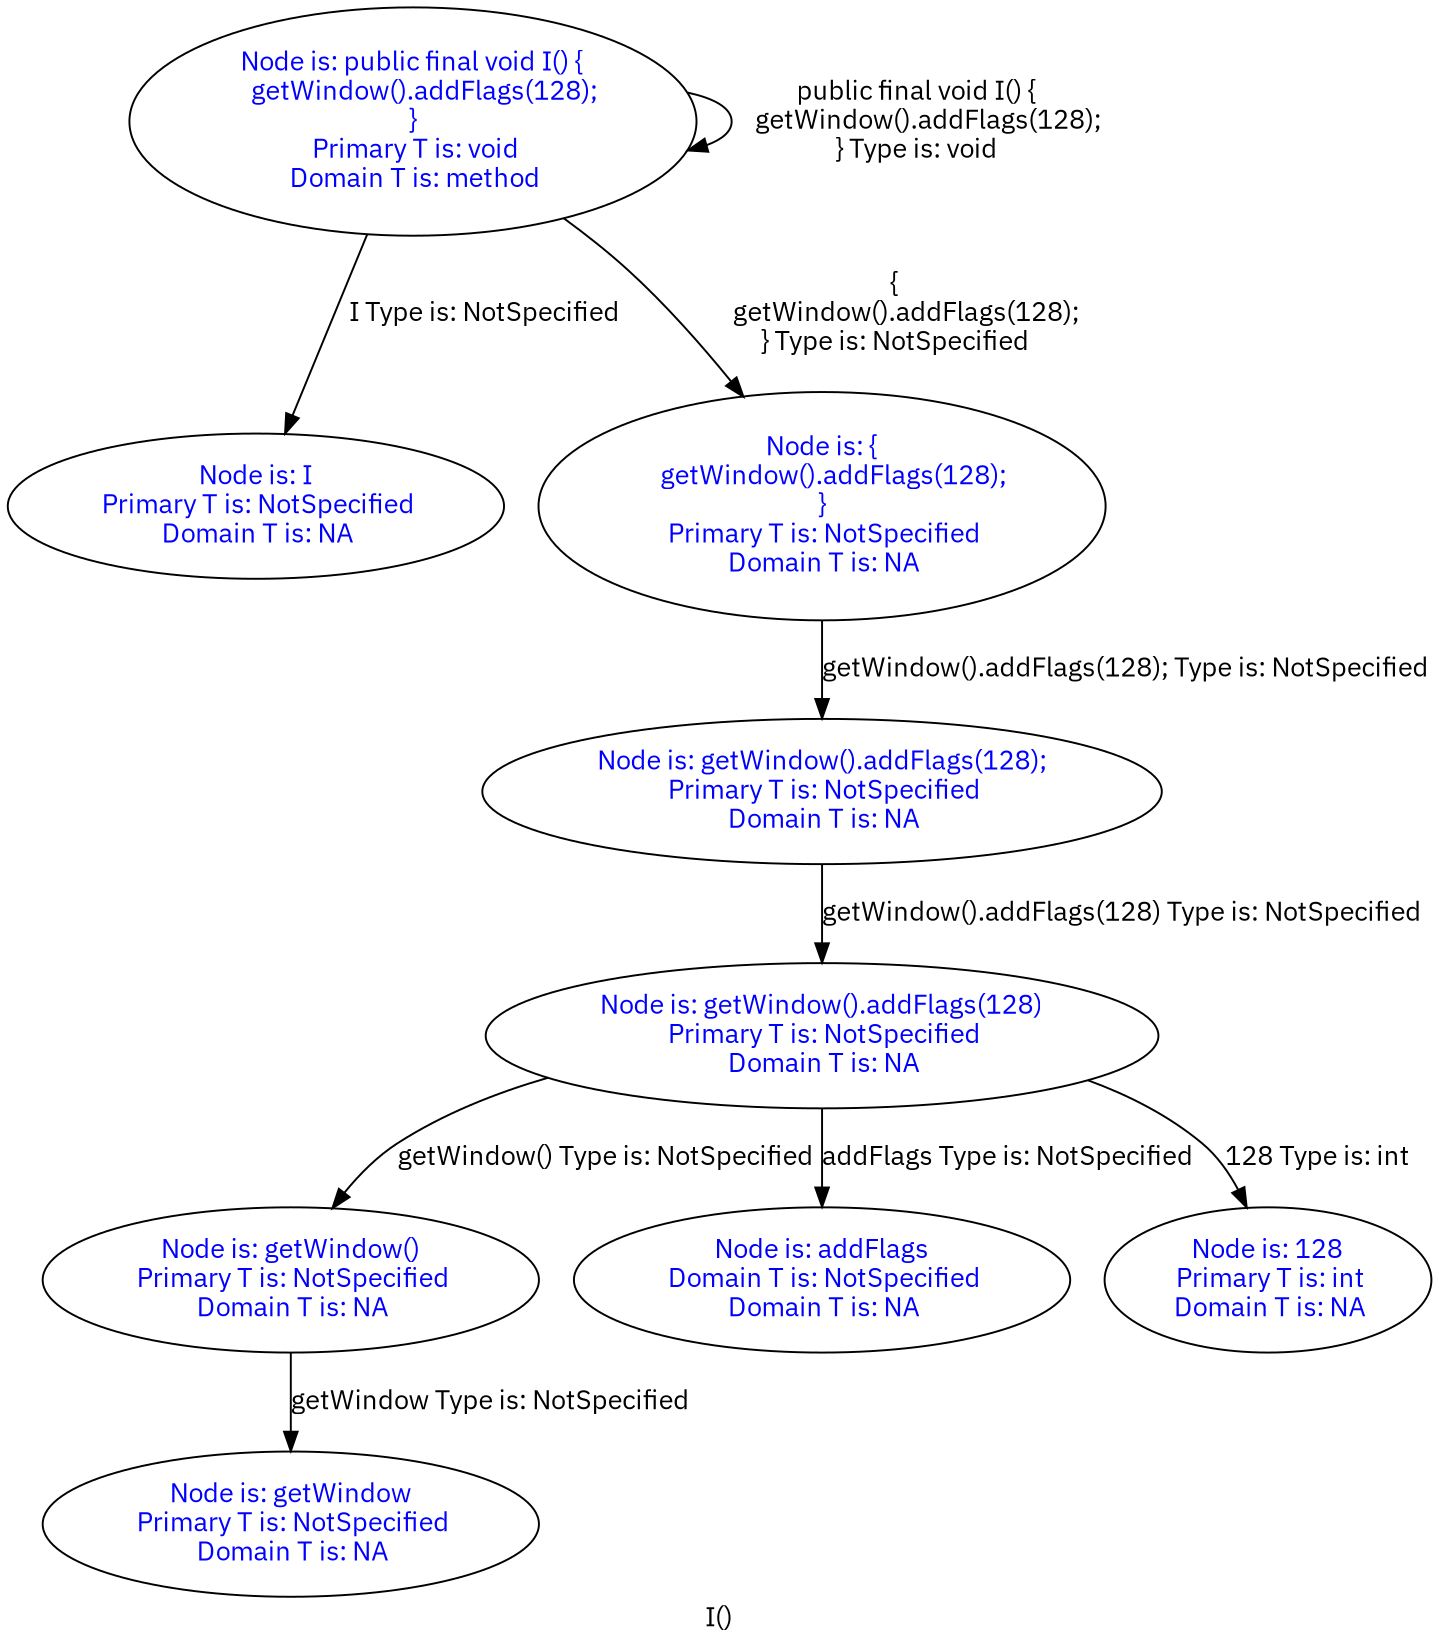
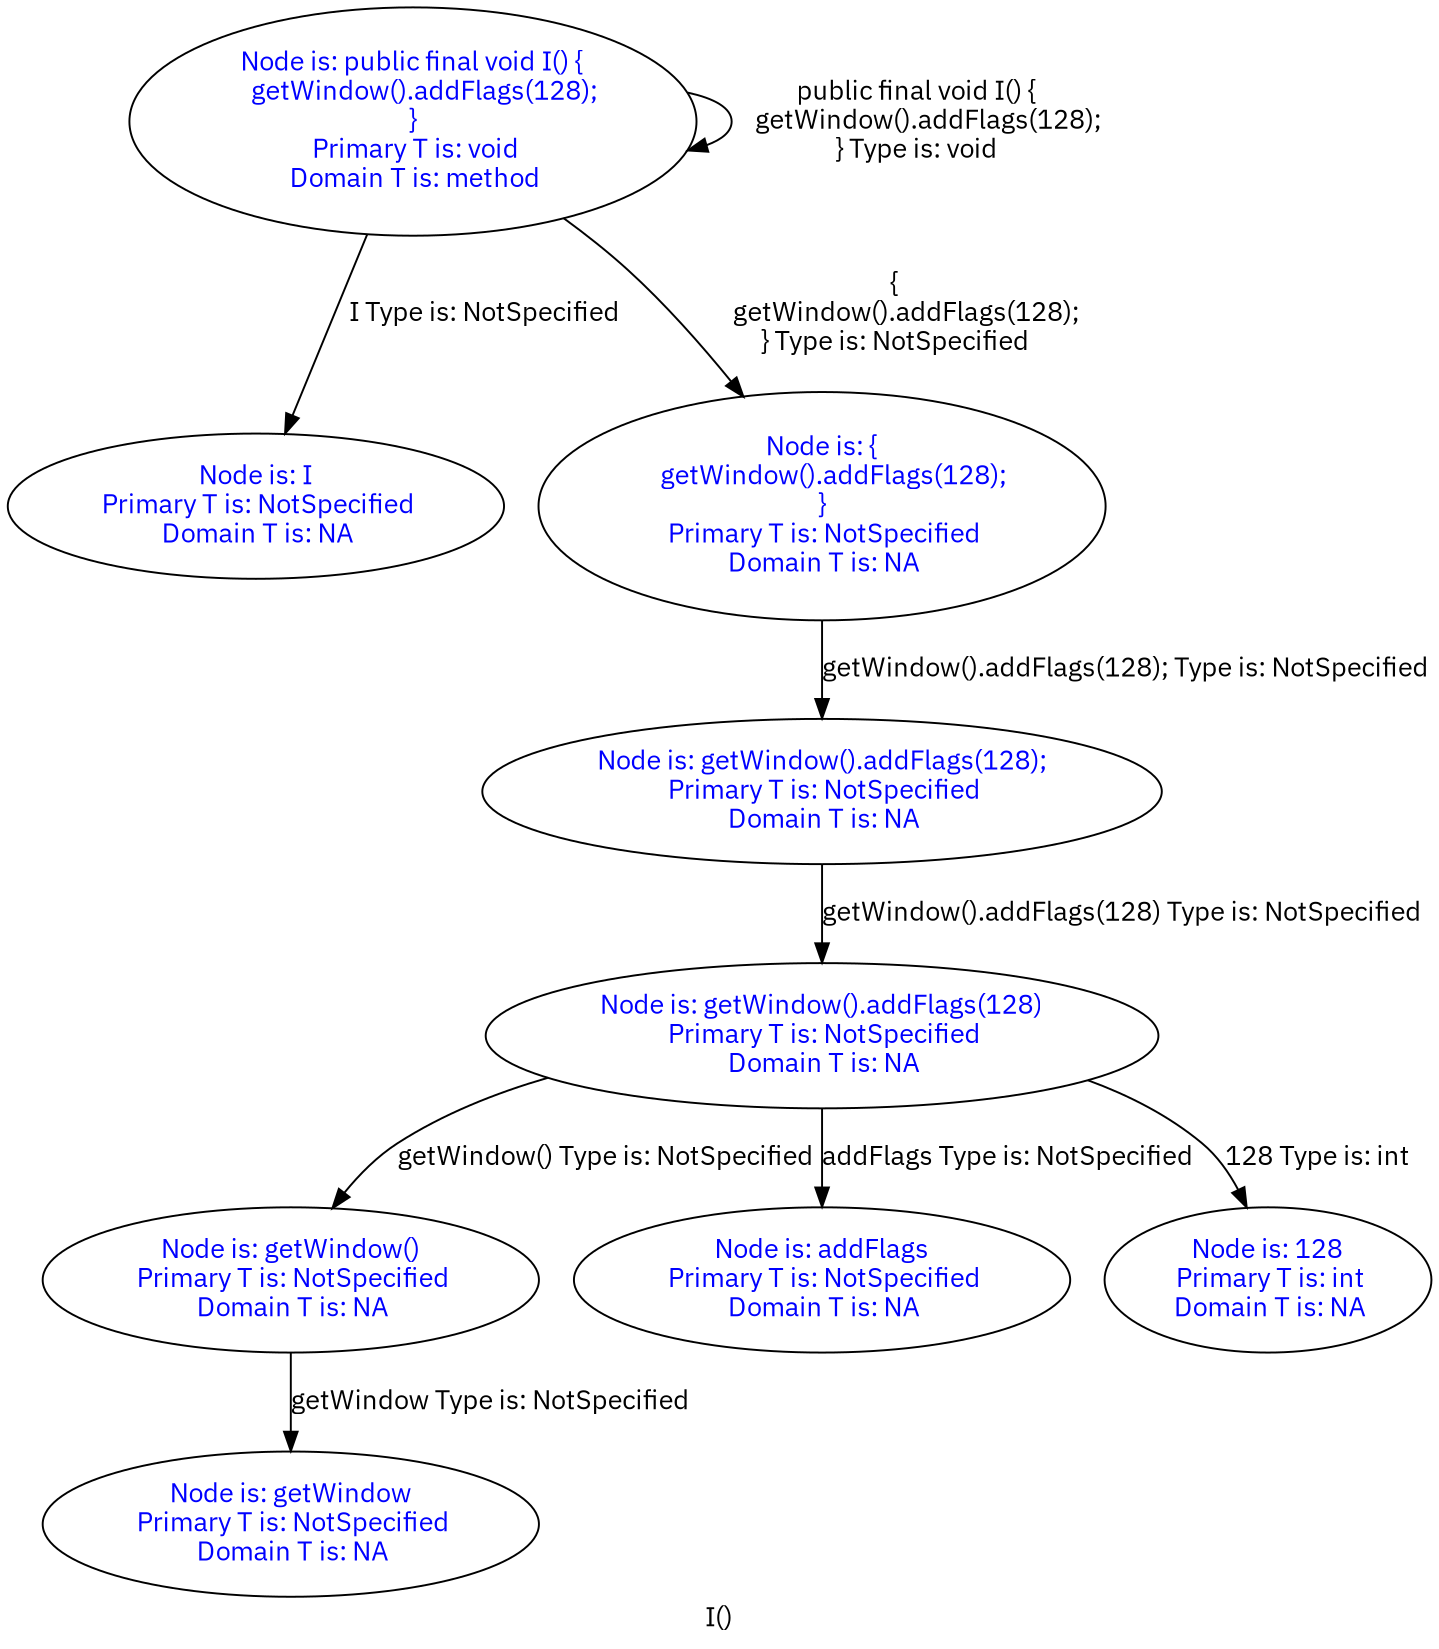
node "Node is: addFlags Domain T is: NotSpecified Domain T is: NA": label "Node is: addFlags Domain T is: NotSpecified Domain T is: NA" -> "Node is: addFlags Primary T is: NotSpecified Domain T is: NA"
